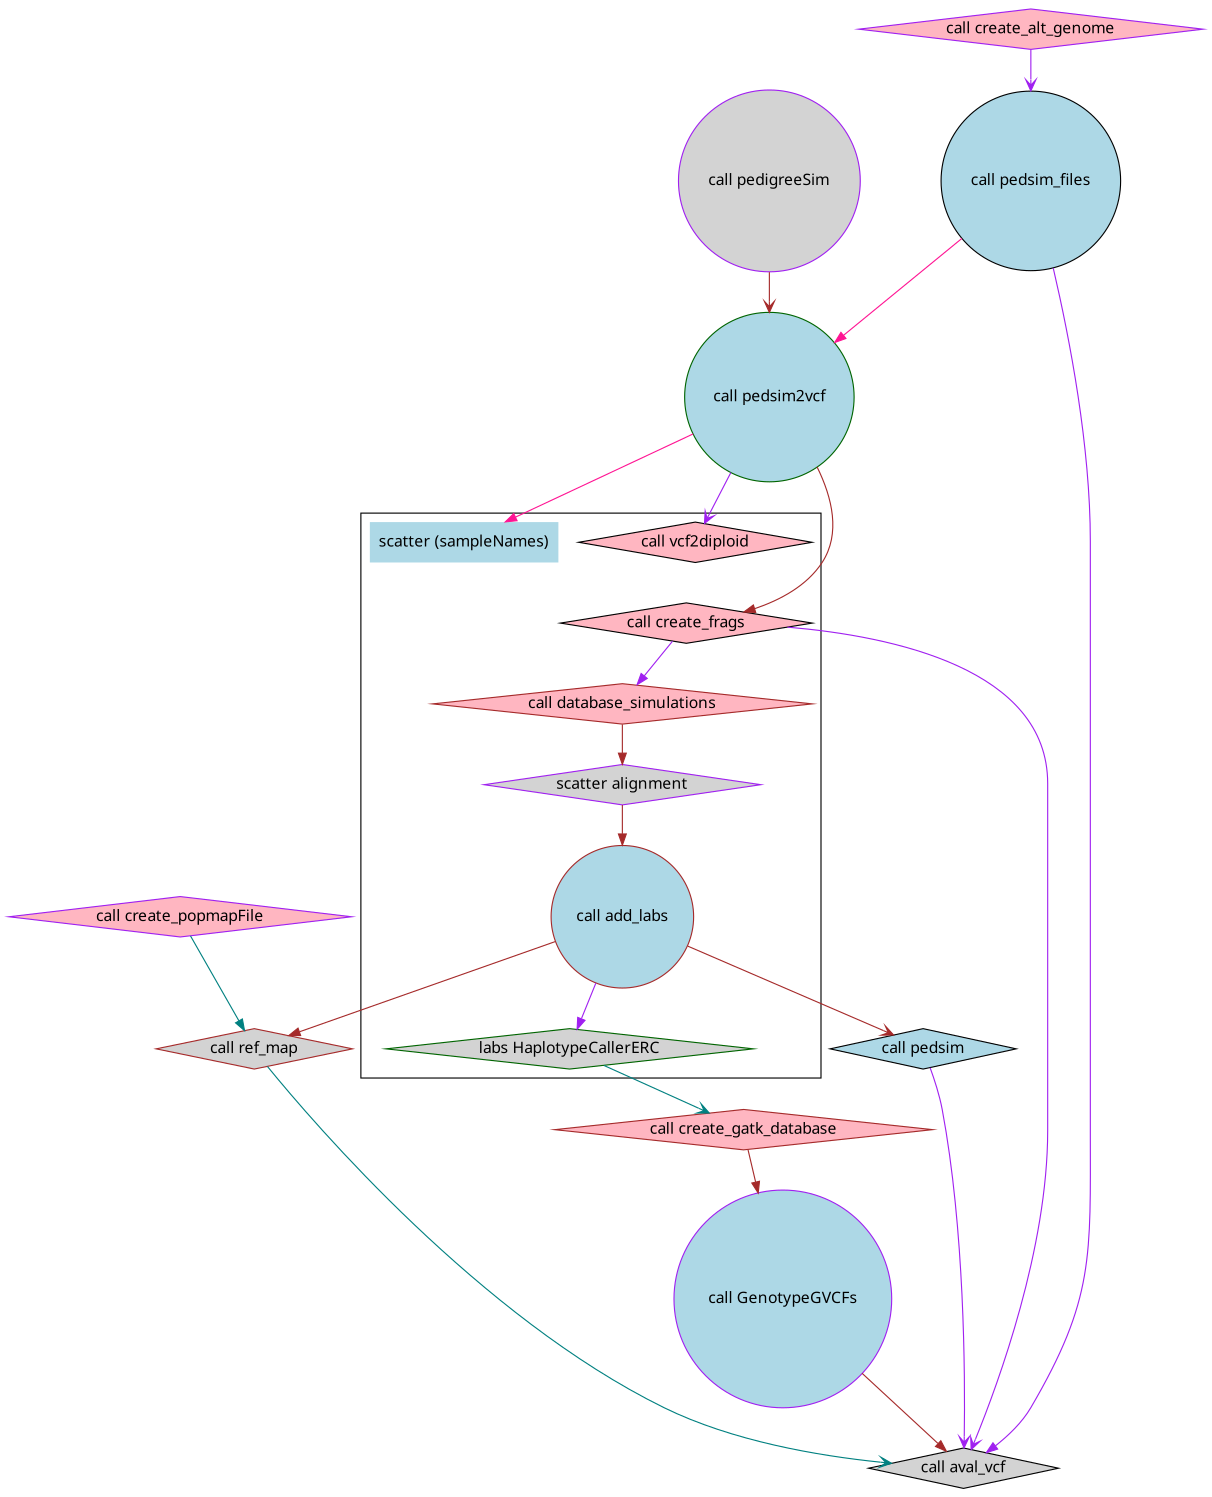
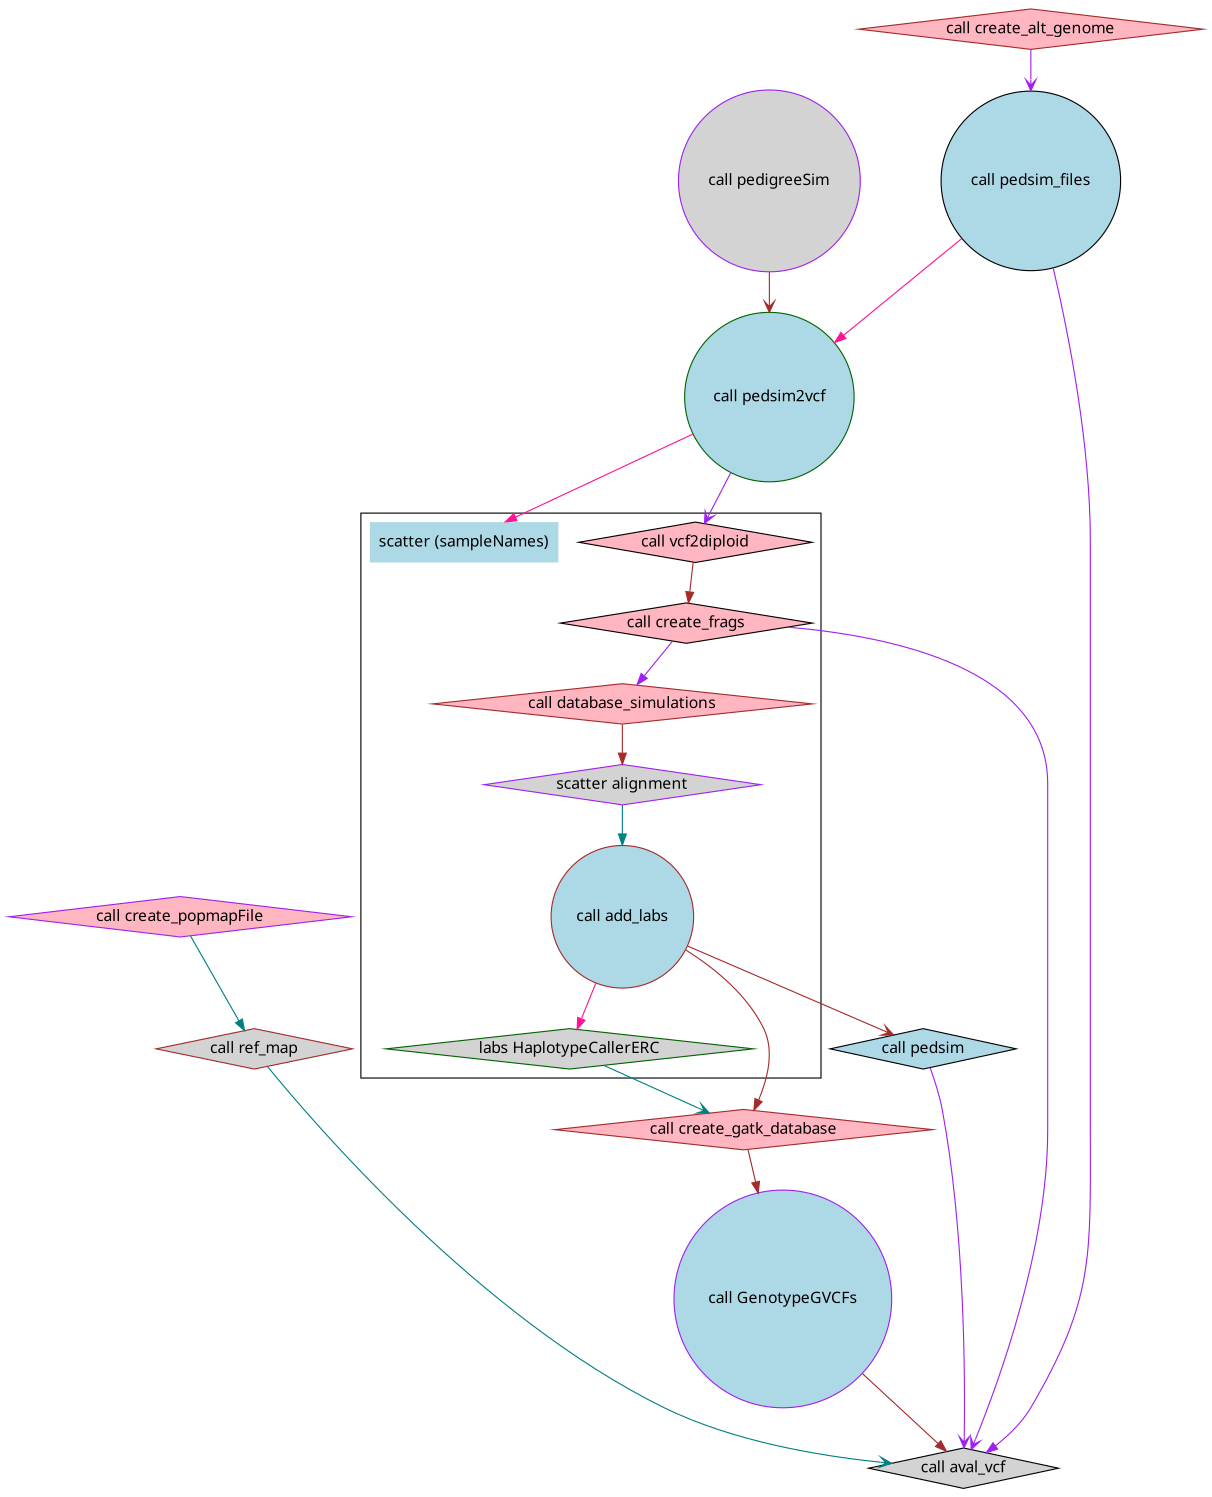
node "call create_alt_genome": color purple -> brown
edge "call pedsim2vcf" -> "call create_frags": now "call vcf2diploid" -> "call create_frags"
edge "scatter alignment" -> "call add_labs": color brown -> teal
edge "call add_labs" -> "call ref_map": now "call add_labs" -> "call create_gatk_database"
edge "call add_labs" -> "labs HaplotypeCallerERC": color purple -> deeppink
